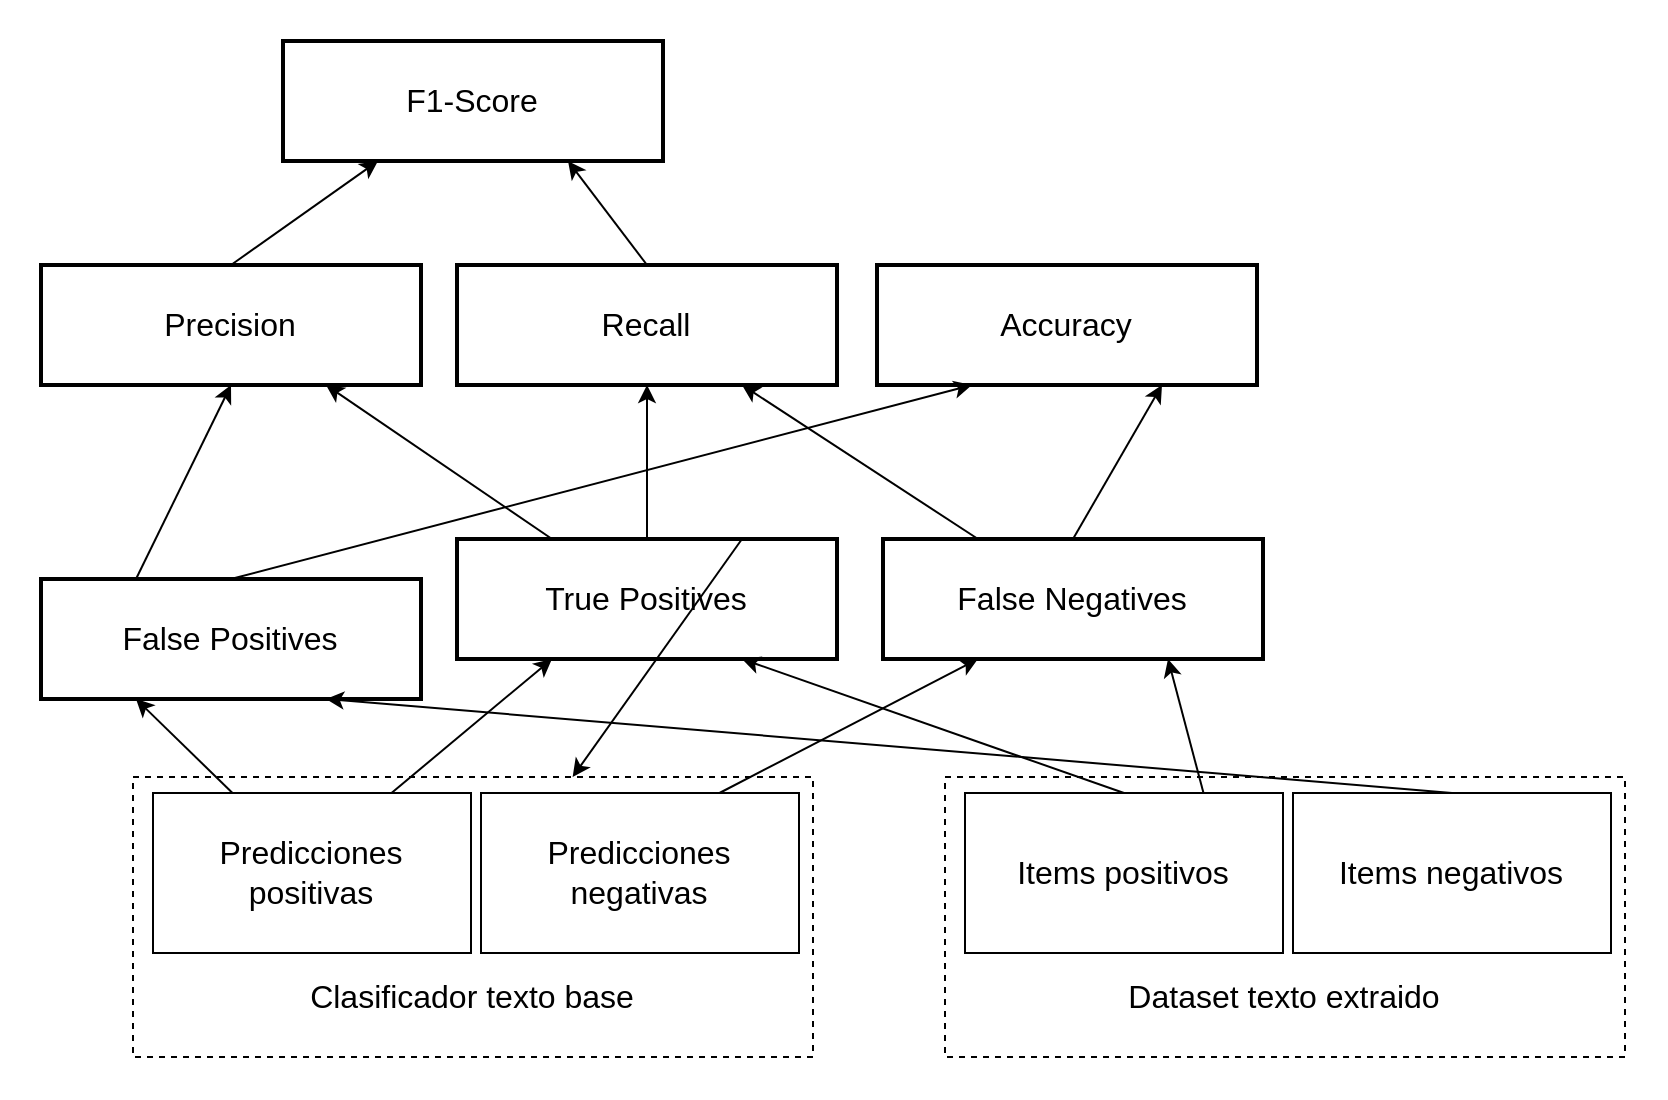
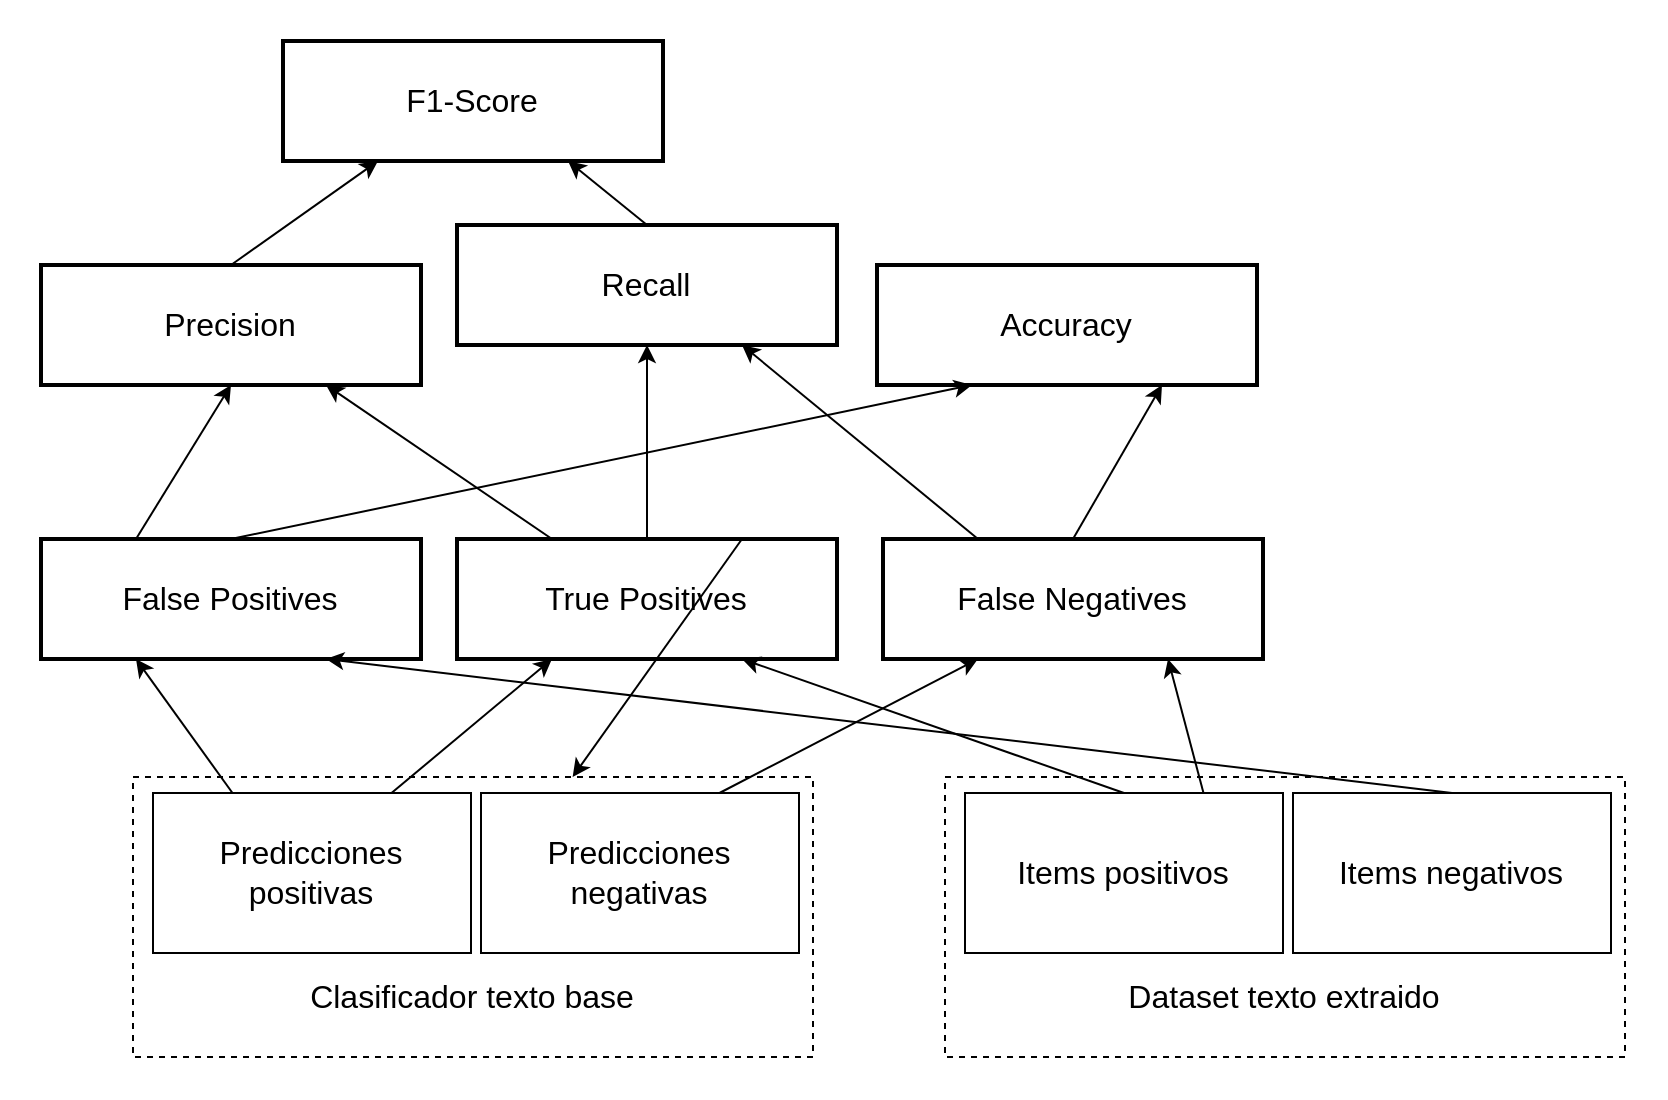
node "Recall": moved (647, 325) -> (647, 285)
node "False Positives": moved (231, 639) -> (231, 599)
